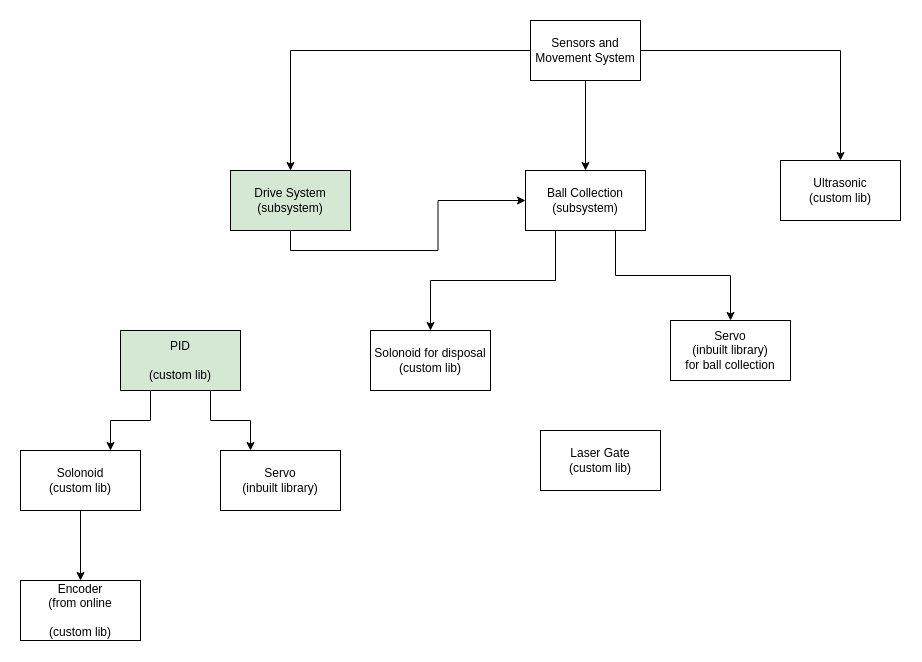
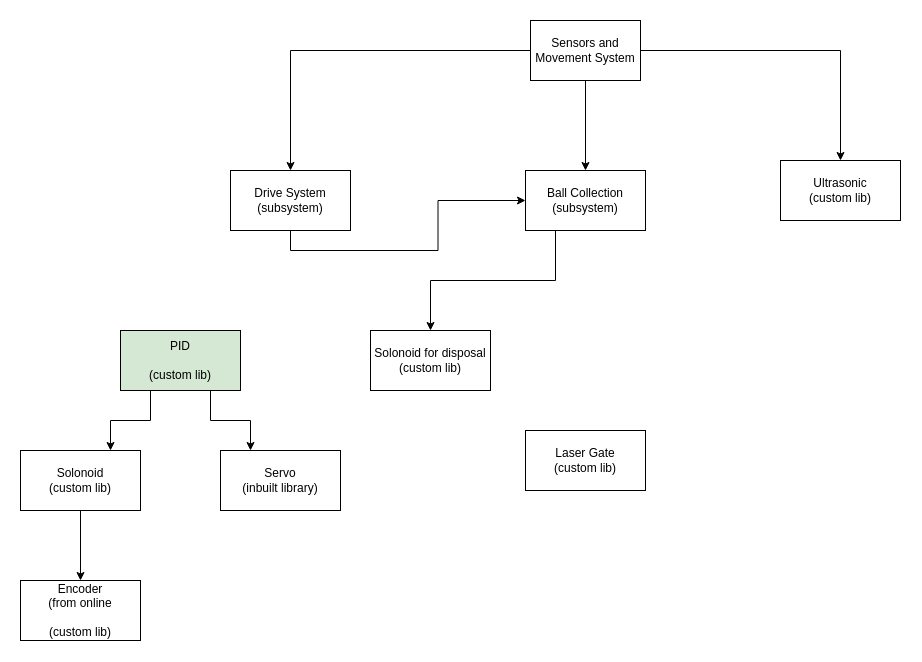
node "Drive System (subsystem)": fillcolor #d5e8d4 -> #ffffff
edge "Ball Collection (subsystem)" -> "Servo (inbuilt library) for ball collection": removed
node "Servo (inbuilt library) for ball collection": removed
node "Laser Gate (custom lib)": moved (601, 461) -> (586, 461)
